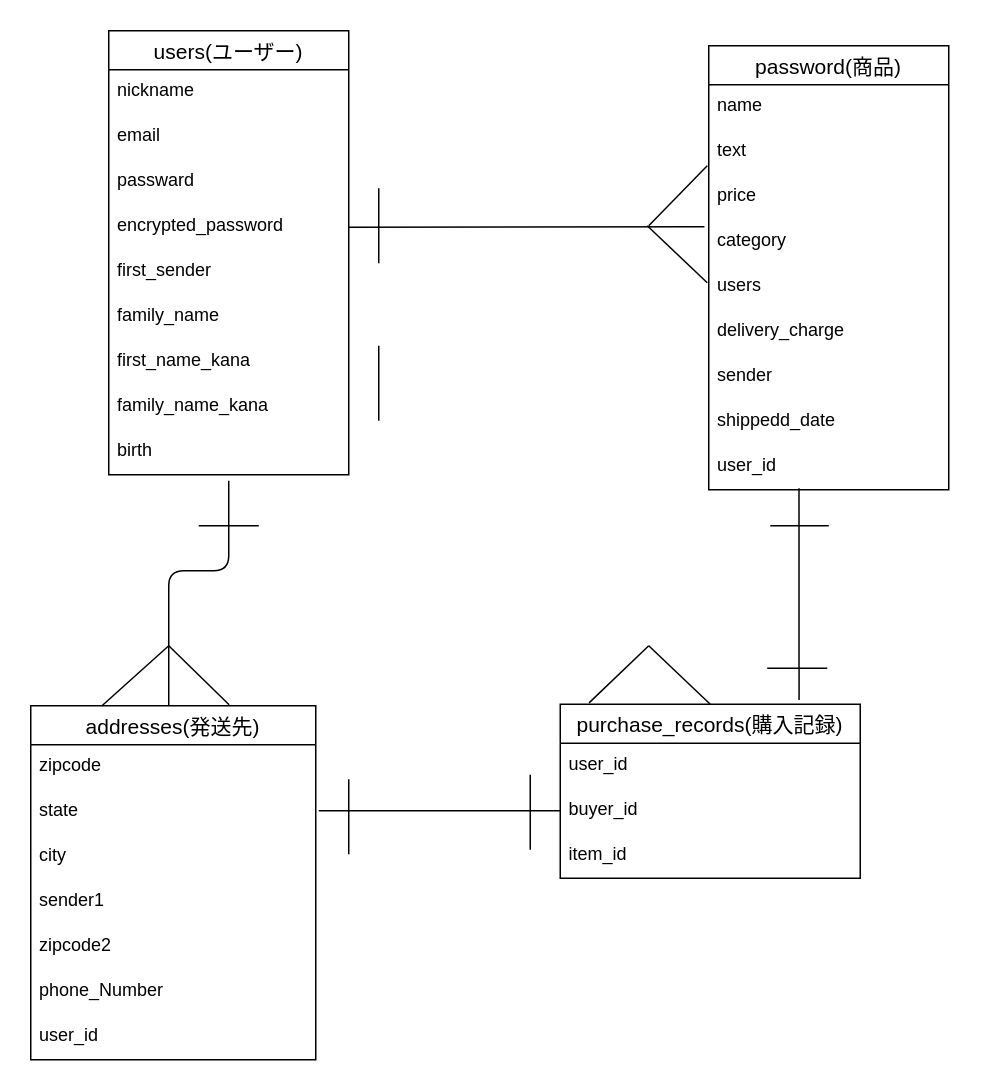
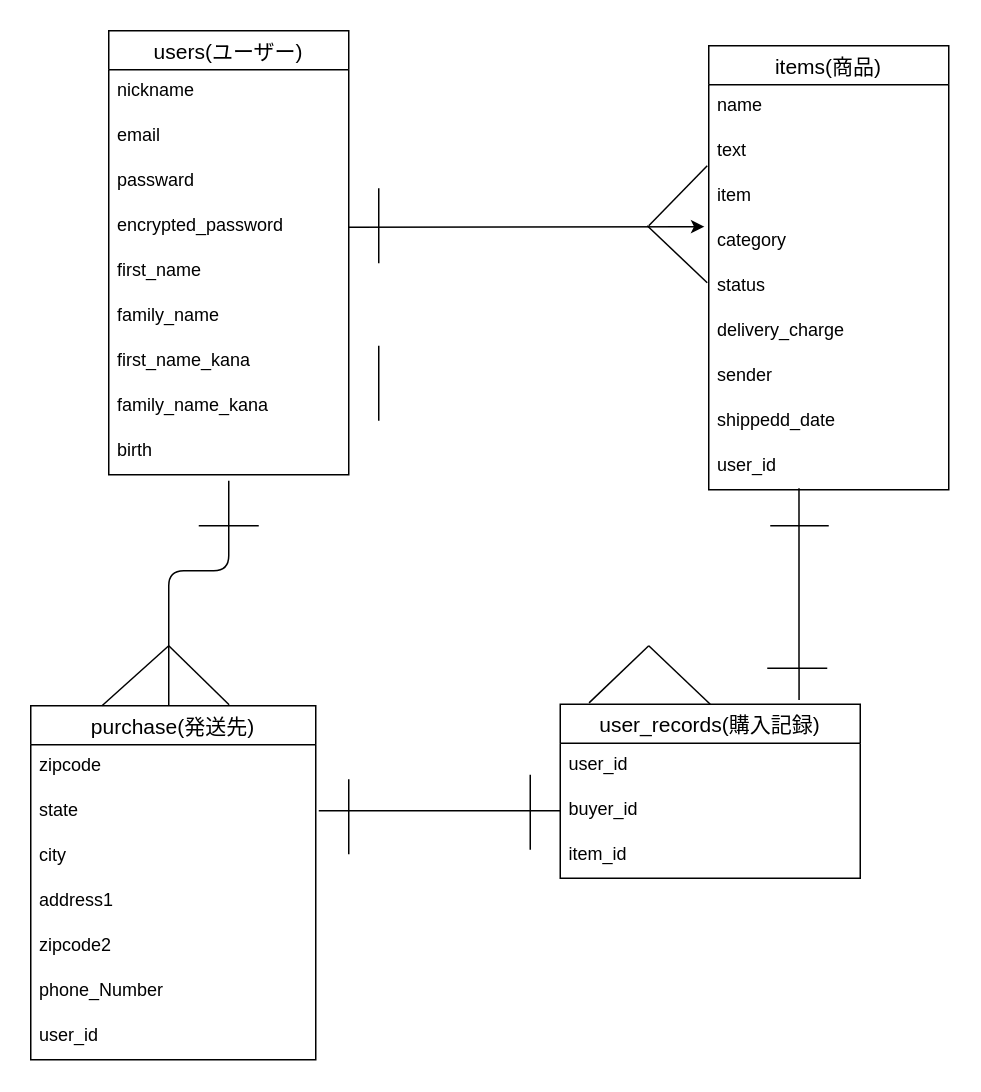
node "password(商品)": label "password(商品)" -> "items(商品)"
node "price": label "price" -> "item"
edge "encrypted_password" -- "category": arrowhead none -> classic
node "first_sender": label "first_sender" -> "first_name"
node "users": label "users" -> "status"
node "purchase_records(購入記録)": label "purchase_records(購入記録)" -> "user_records(購入記録)"
node "addresses(発送先)": label "addresses(発送先)" -> "purchase(発送先)"
node "sender1": label "sender1" -> "address1"
